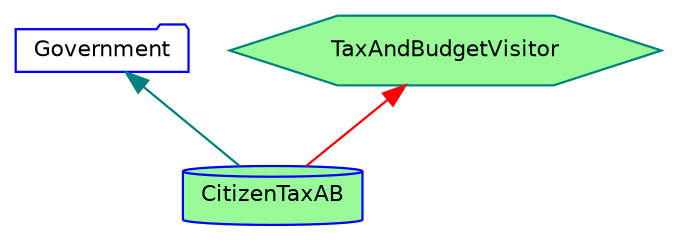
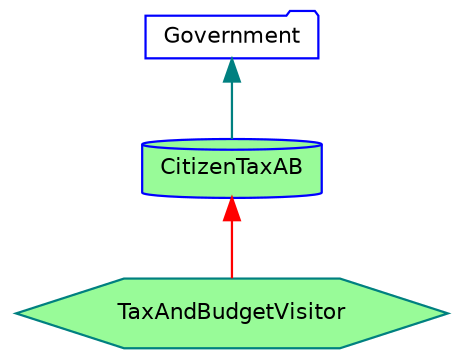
edge "CitizenTaxAB" -> "TaxAndBudgetVisitor": reversed
